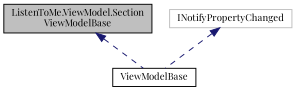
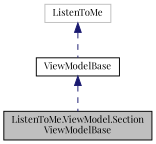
node "INotifyPropertyChanged": label "INotifyPropertyChanged" -> "ListenToMe"
edge "ViewModelBase" -> "ListenToMe.ViewModel.Section ViewModelBase": reversed
